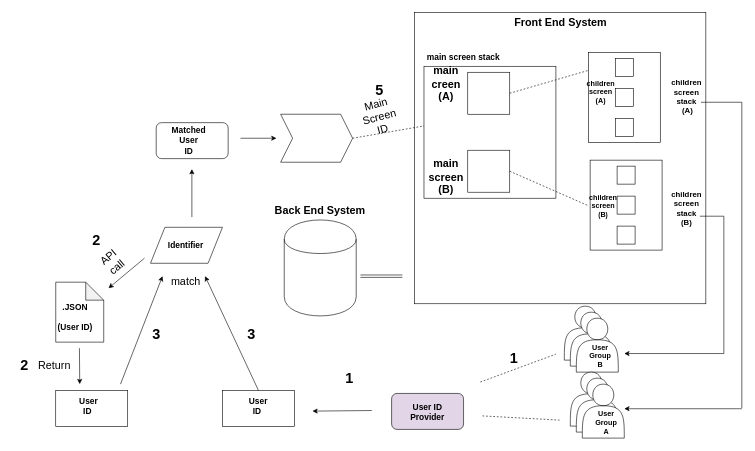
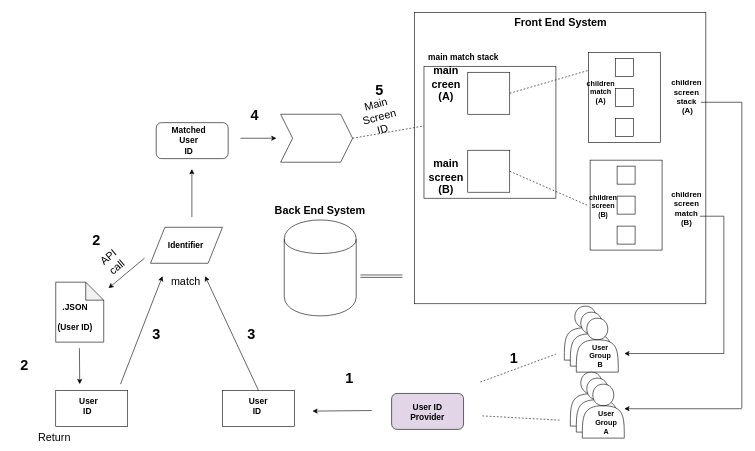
node "main screen stack": label "main screen stack" -> "main match stack"
node "children screen (A)": label "children screen (A)" -> "children match (A)"
node "4": added
node "children screen stack (B)": label "children screen stack (B)" -> "children screen match (B)"
node "Return": moved (54, 366) -> (54, 438)
